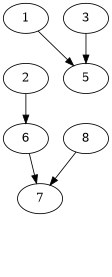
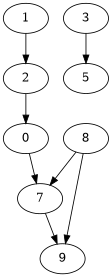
edge "1" -> "5": now "1" -> "2"
node "6": label "6" -> "0"
node "9": added
